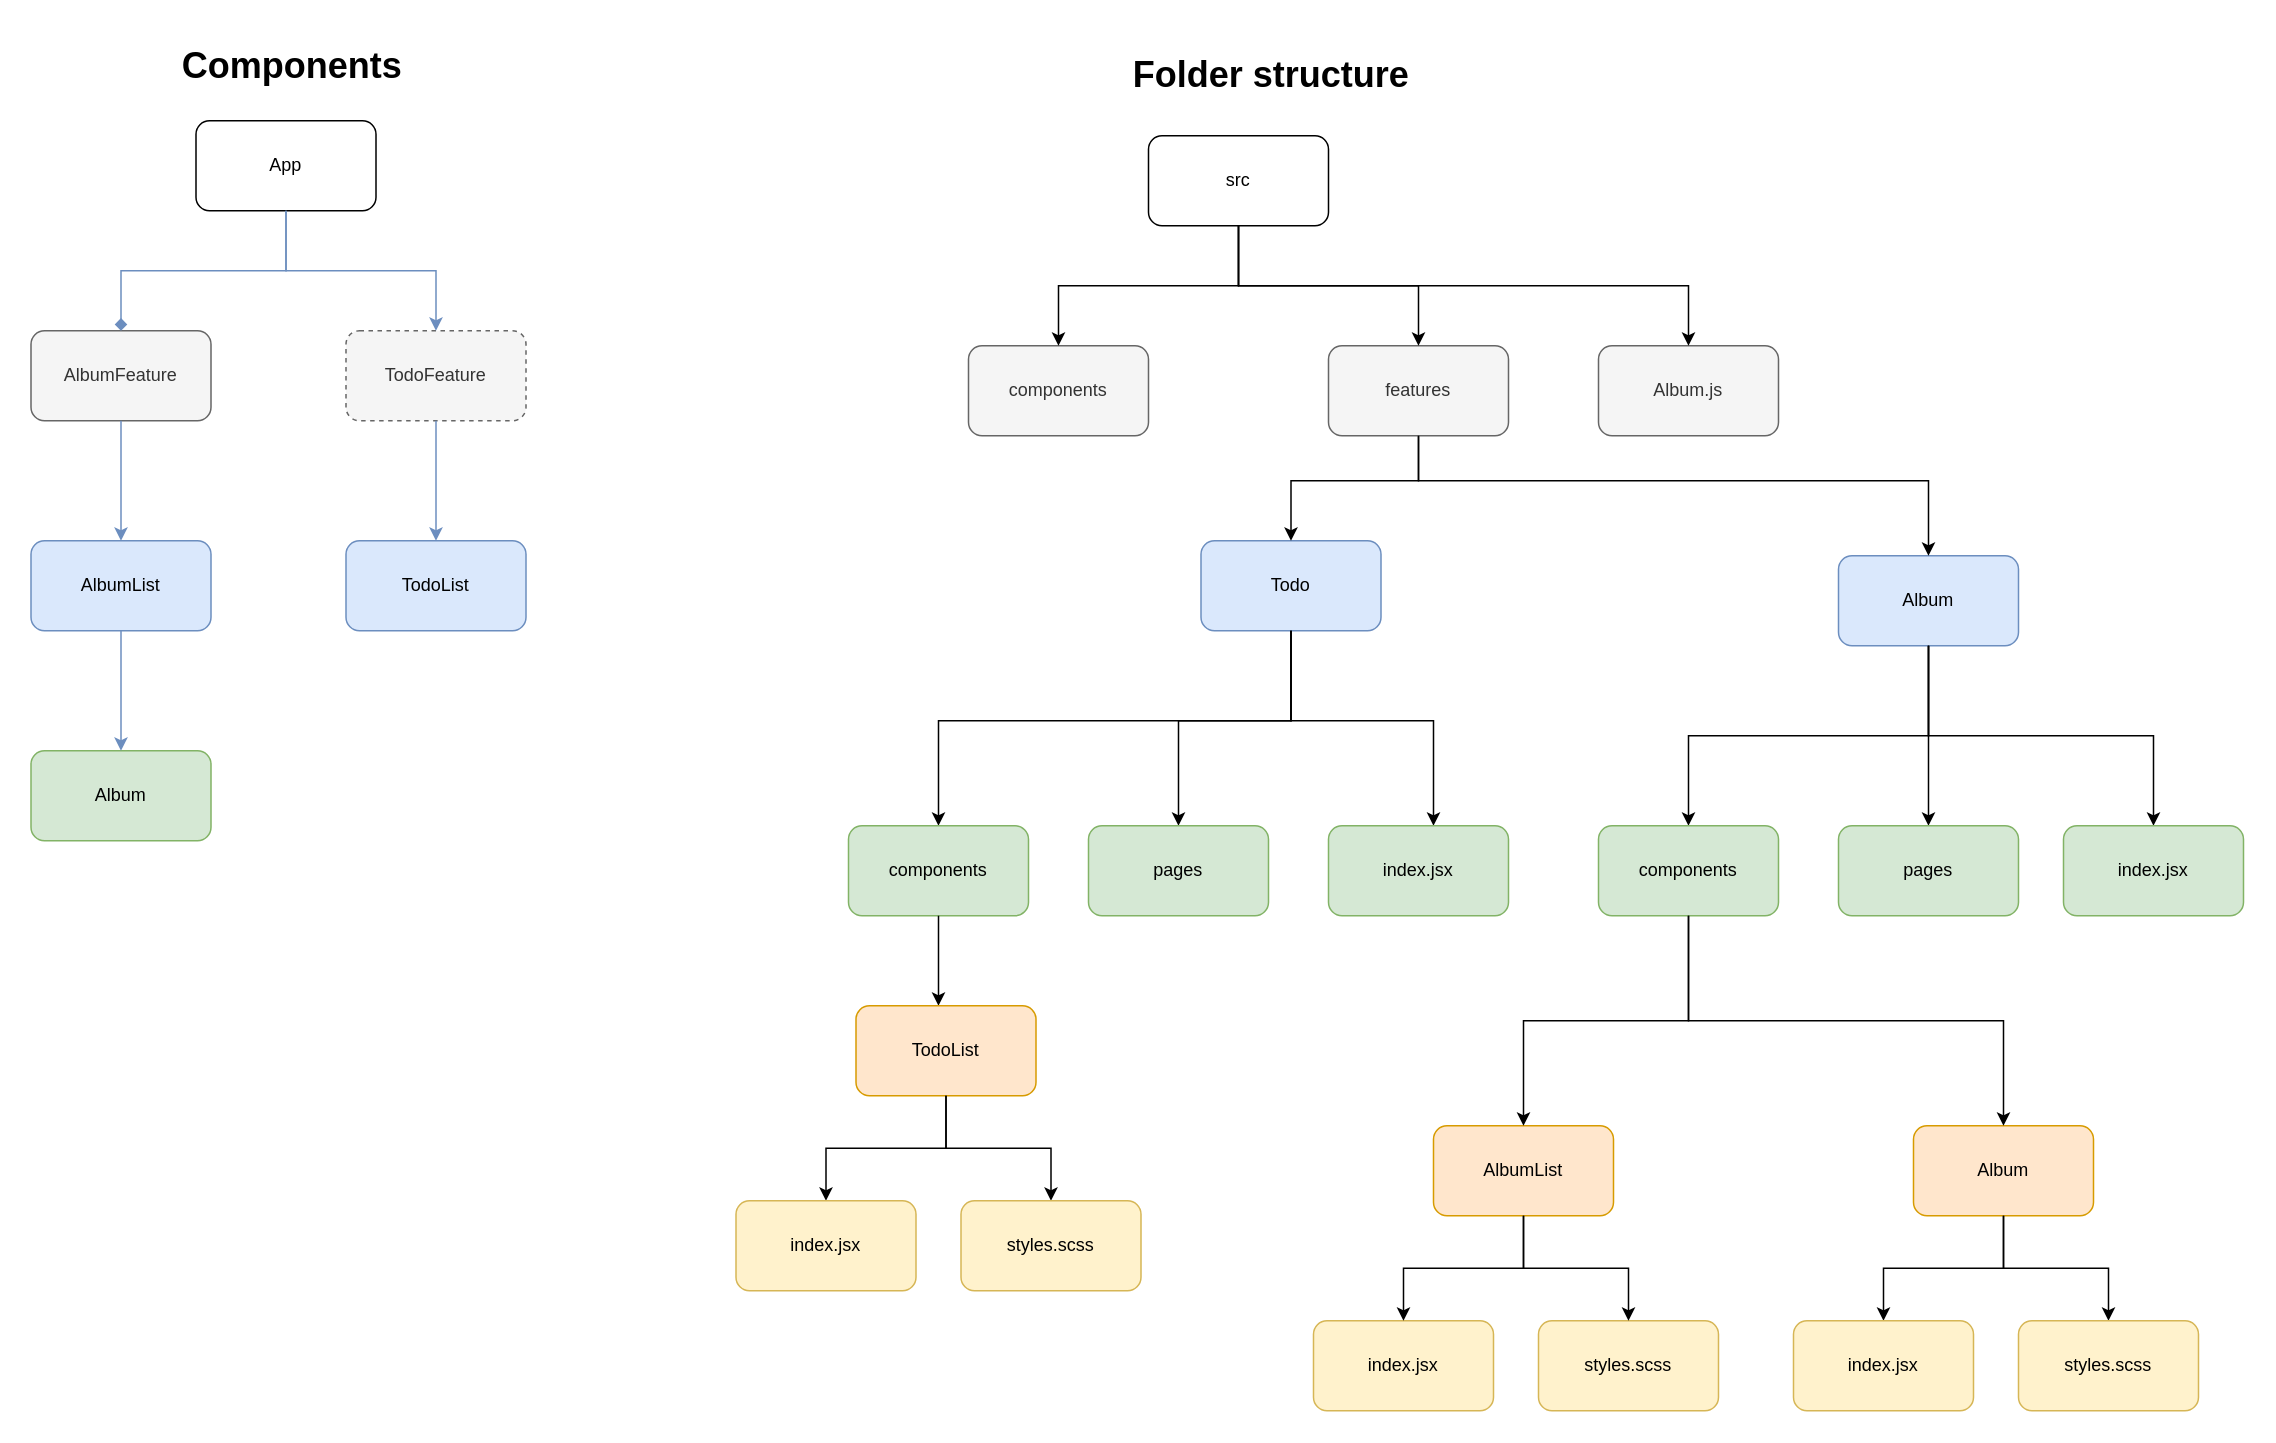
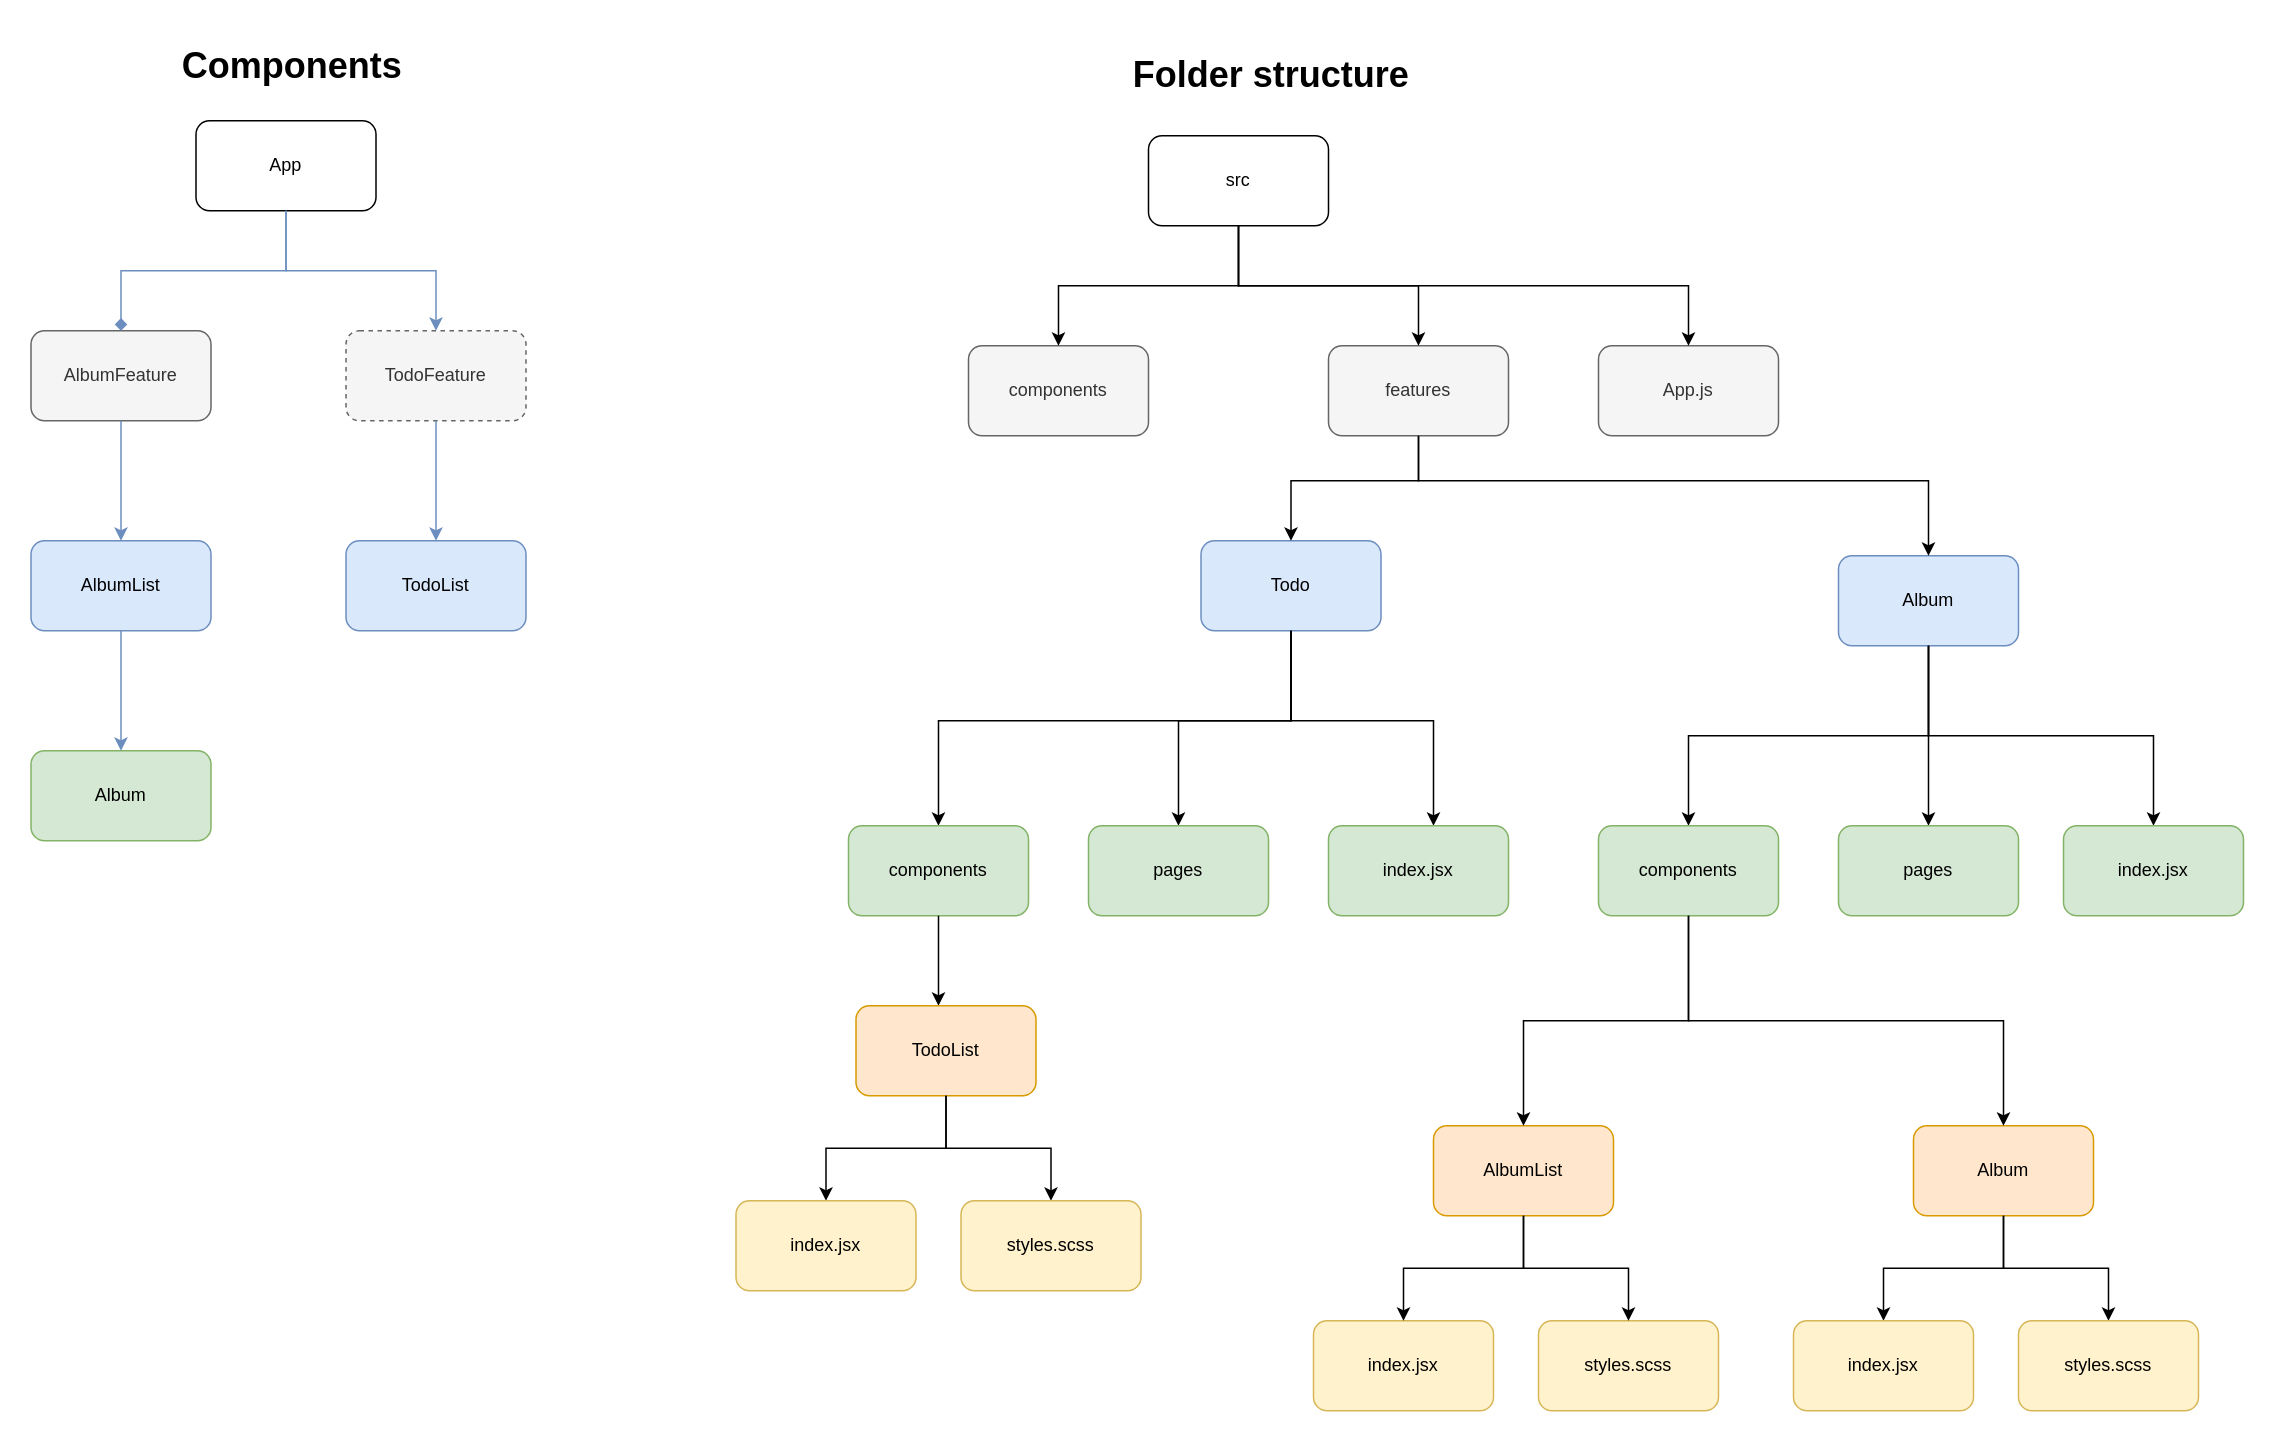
node "Album.js": label "Album.js" -> "App.js"
